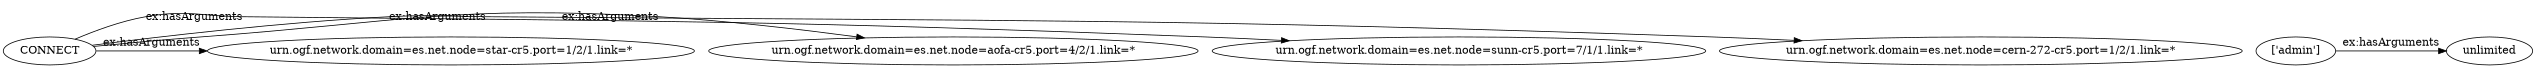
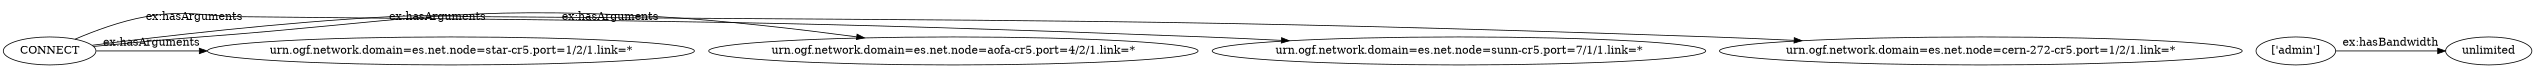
edge "['admin']" -> "unlimited": label "ex:hasArguments" -> "ex:hasBandwidth"
